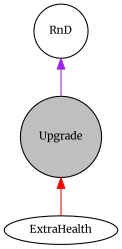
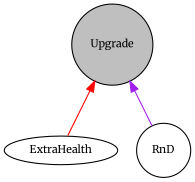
edge "Upgrade" -> "RnD": reversed
